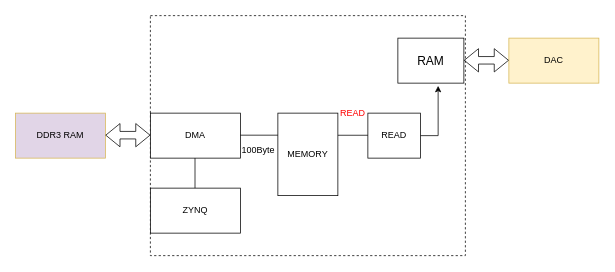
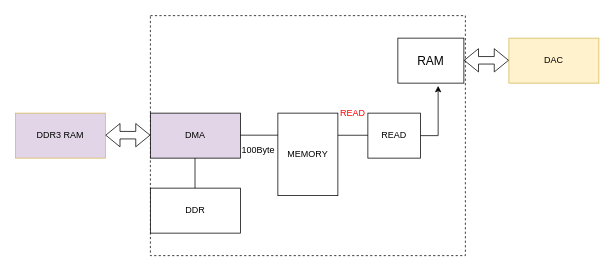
node "DMA": fillcolor #ffffff -> #e1d5e7
node "ZYNQ": label "ZYNQ" -> "DDR"
